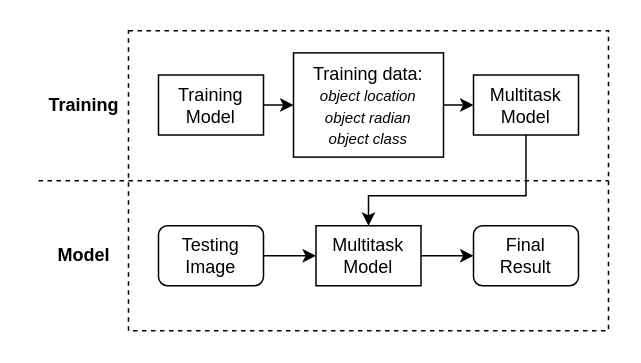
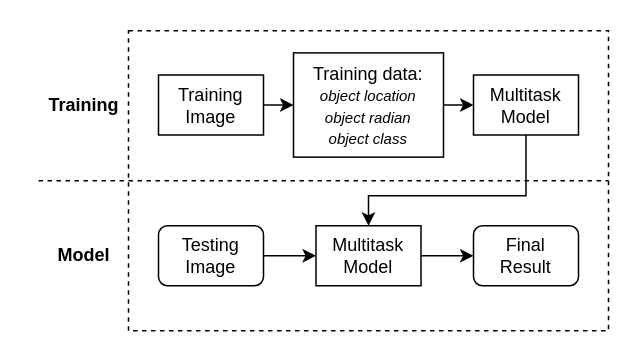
node "Training Model": label "Training Model" -> "Training Image"
